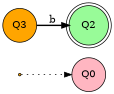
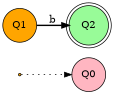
node "Q3": label "Q3" -> "Q1"
